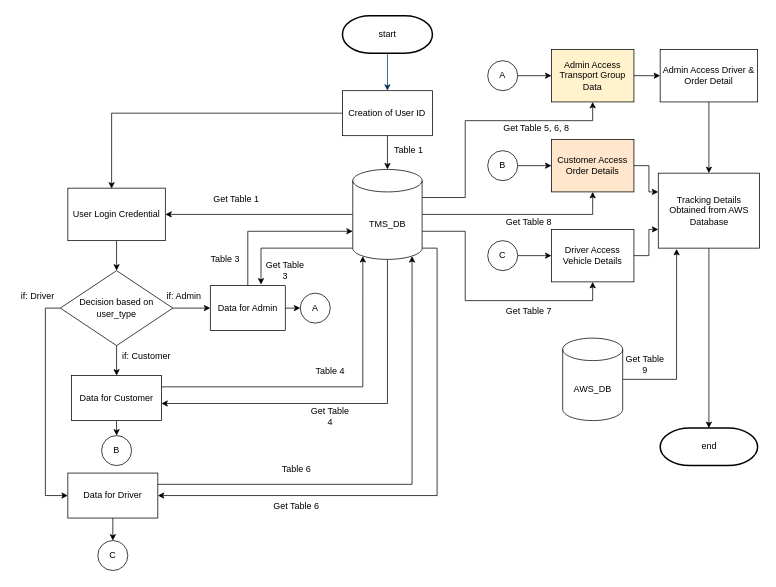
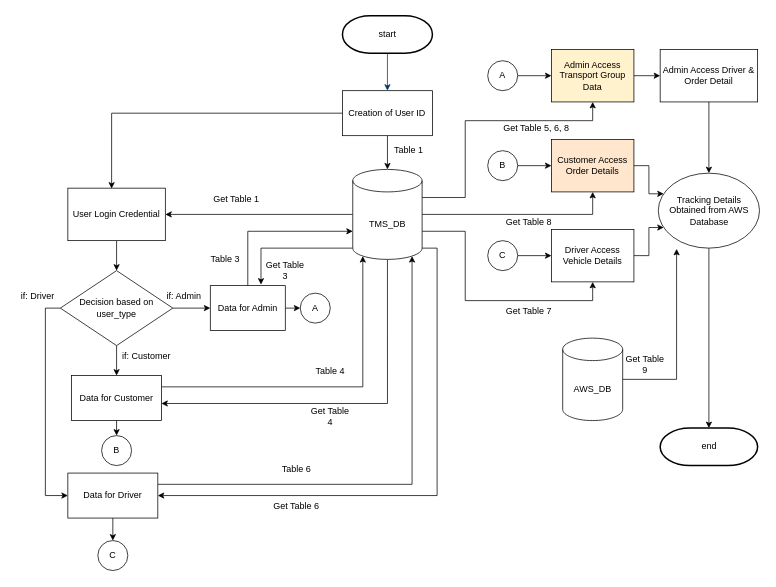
node "Tracking Details Obtained from AWS Database": shape rectangle -> ellipse
